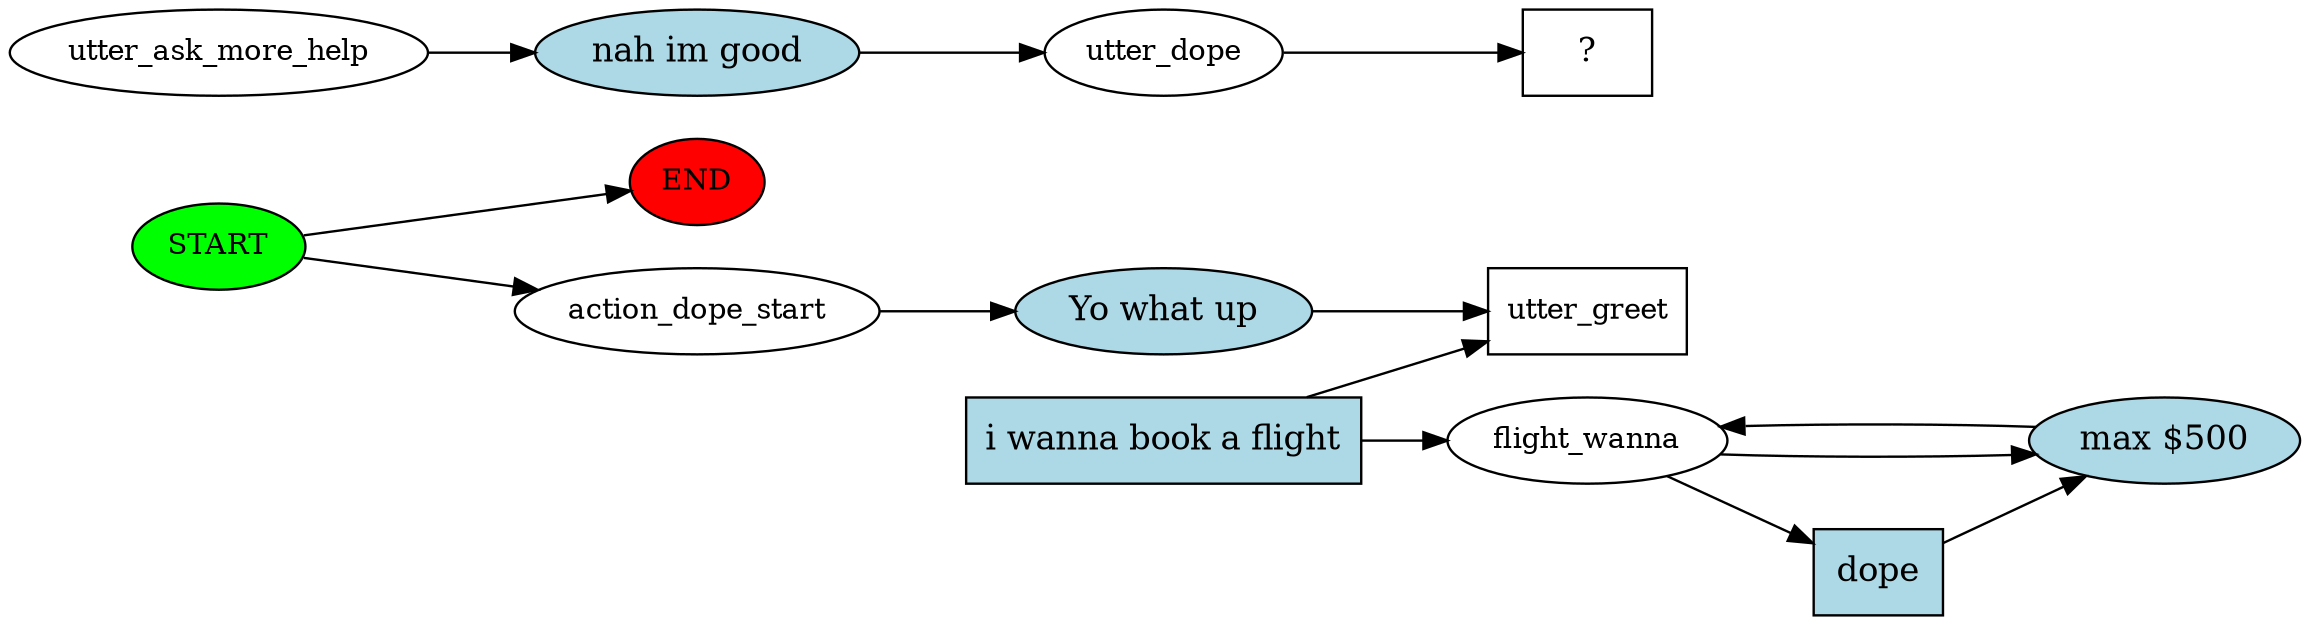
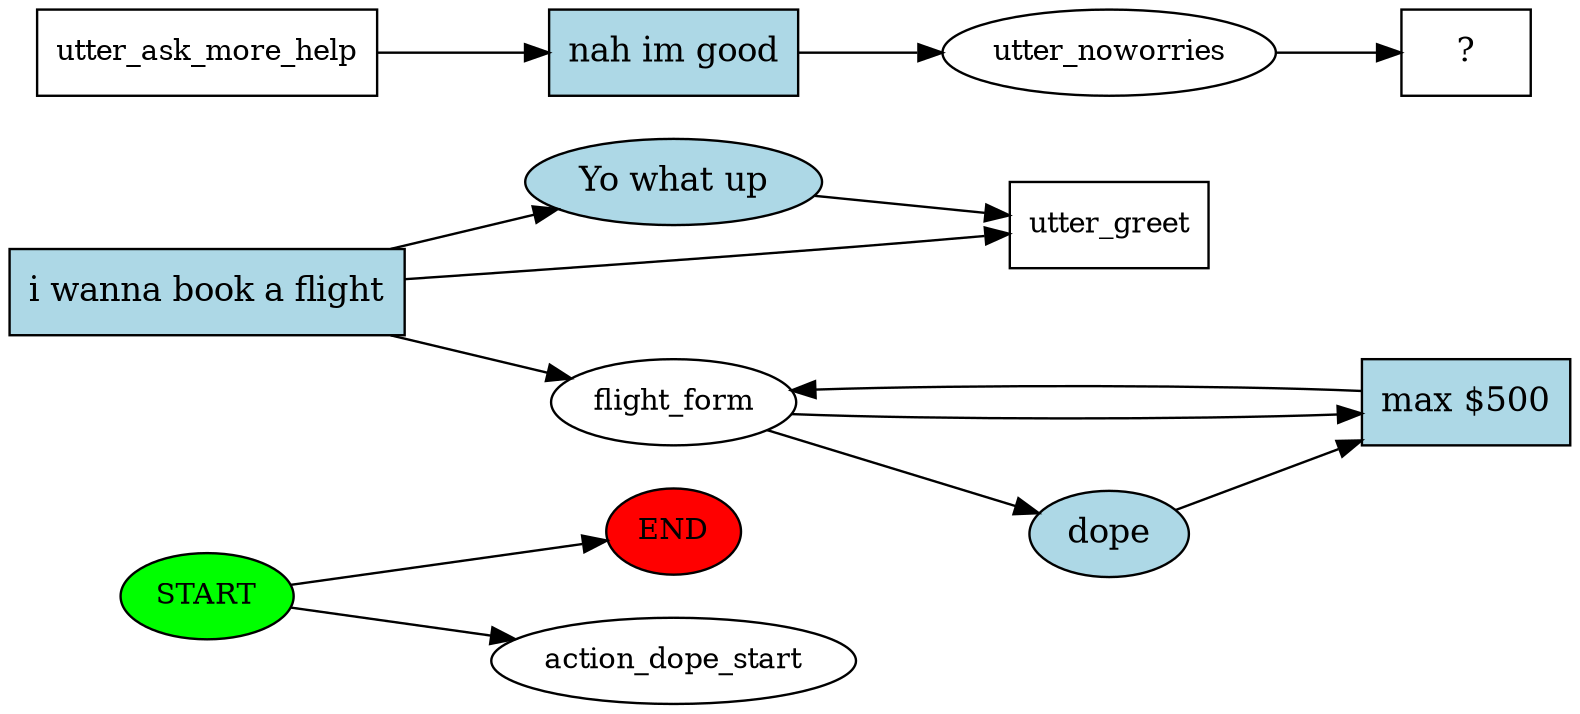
node "utter_ask_more_help": shape ellipse -> box
node "nah im good": shape ellipse -> box
node "utter_dope": label "utter_dope" -> "utter_noworries"
edge "action_dope_start" -> "Yo what up": now "i wanna book a flight" -> "Yo what up"
node "flight_wanna": label "flight_wanna" -> "flight_form"
node "max $500": shape ellipse -> box
node "dope": shape box -> ellipse
